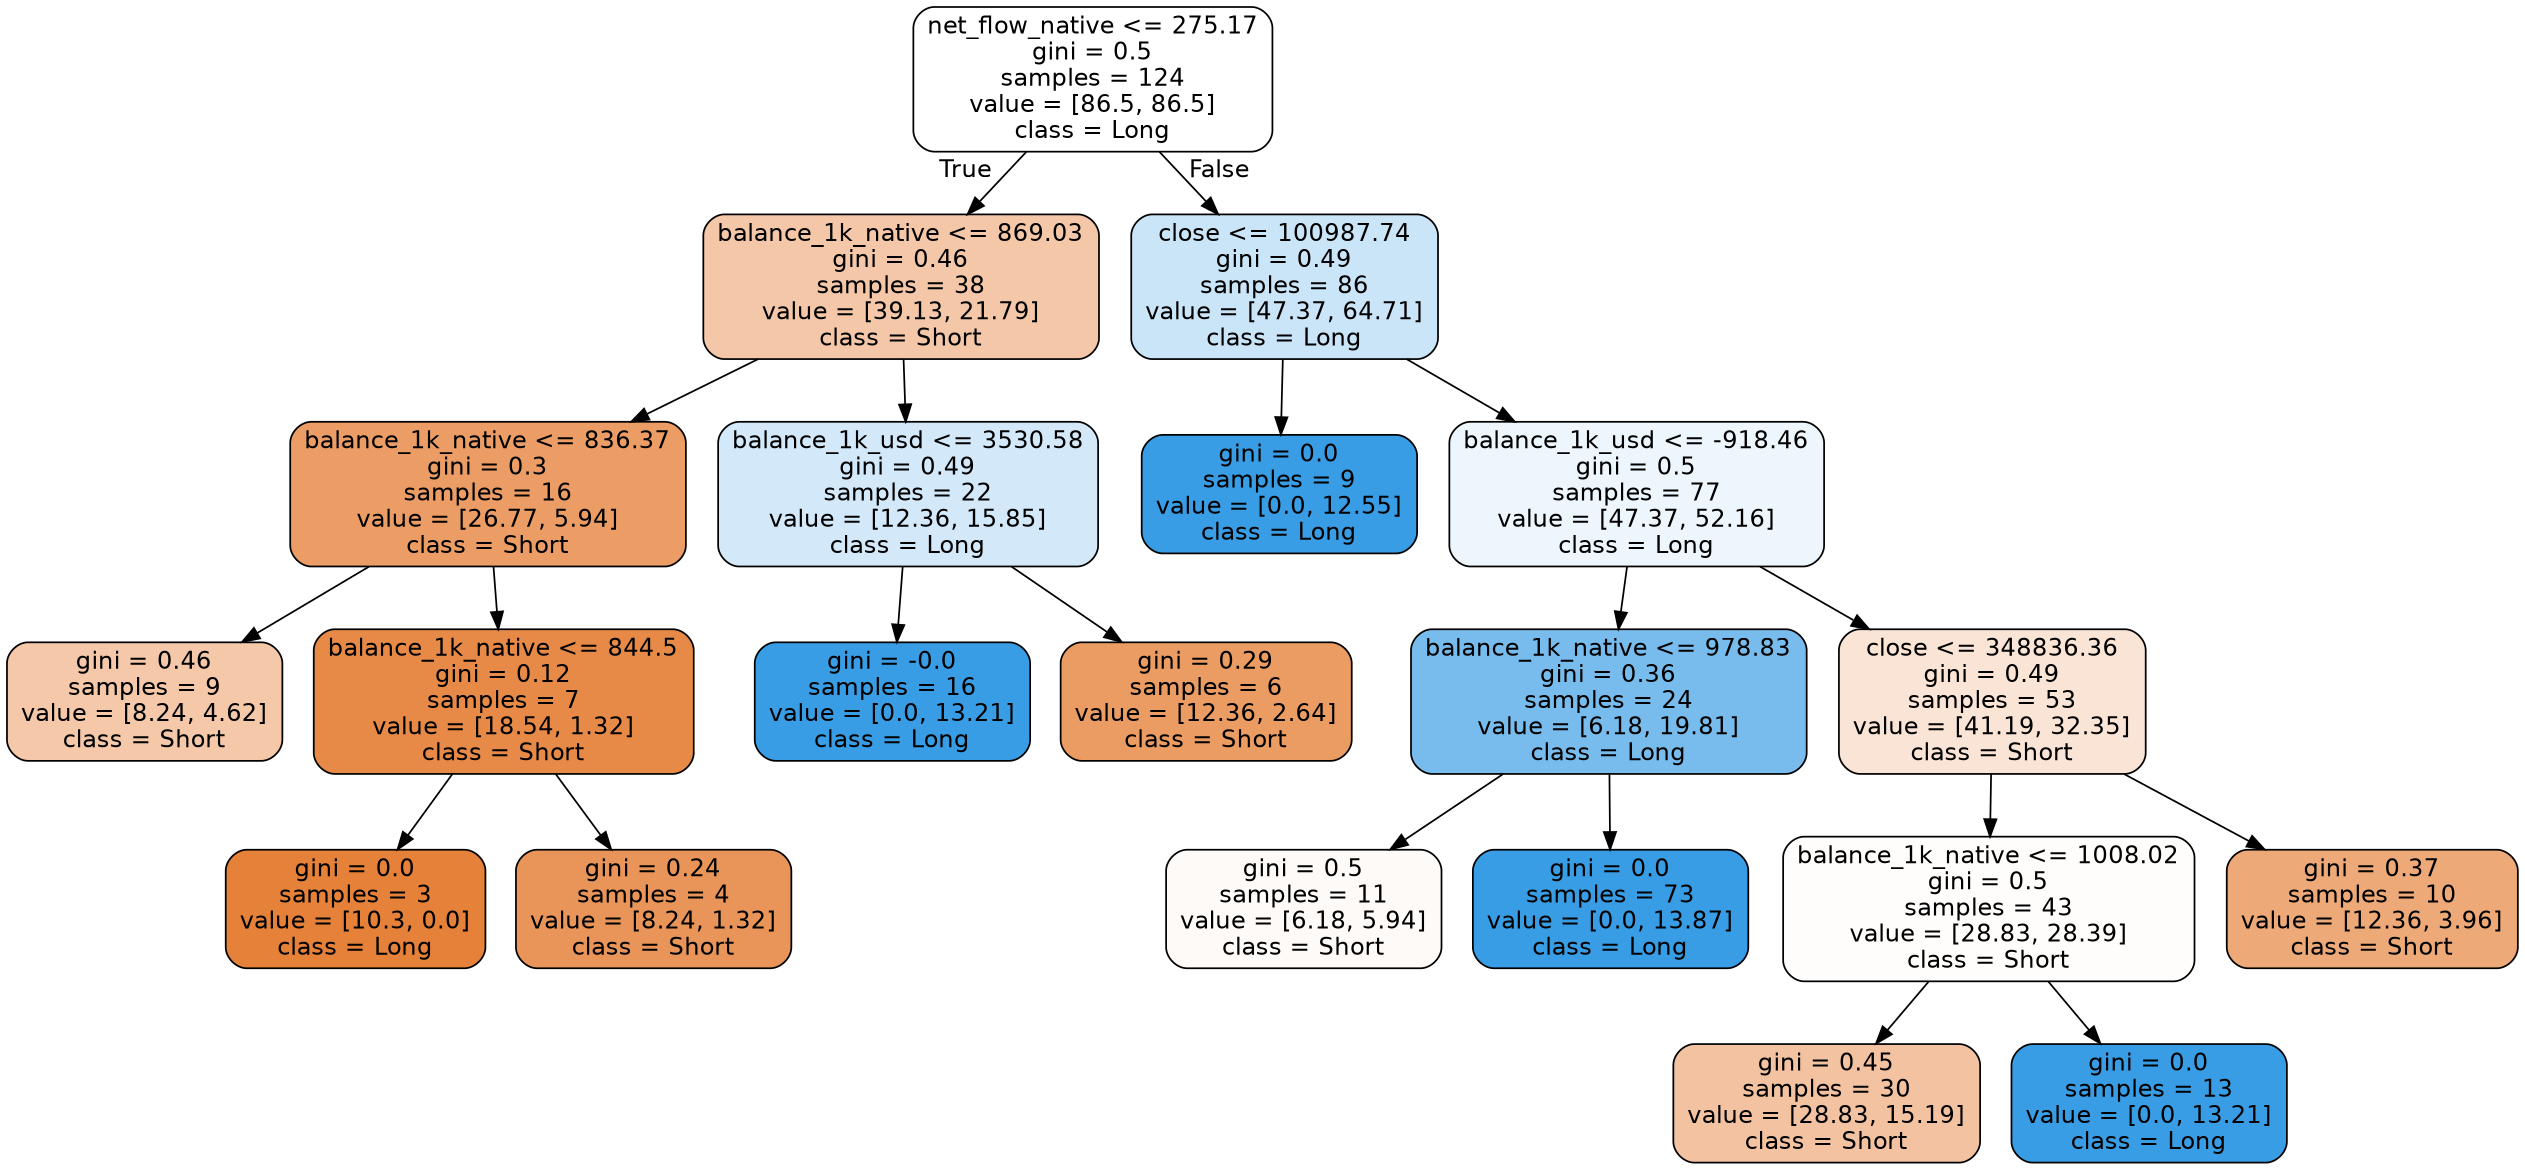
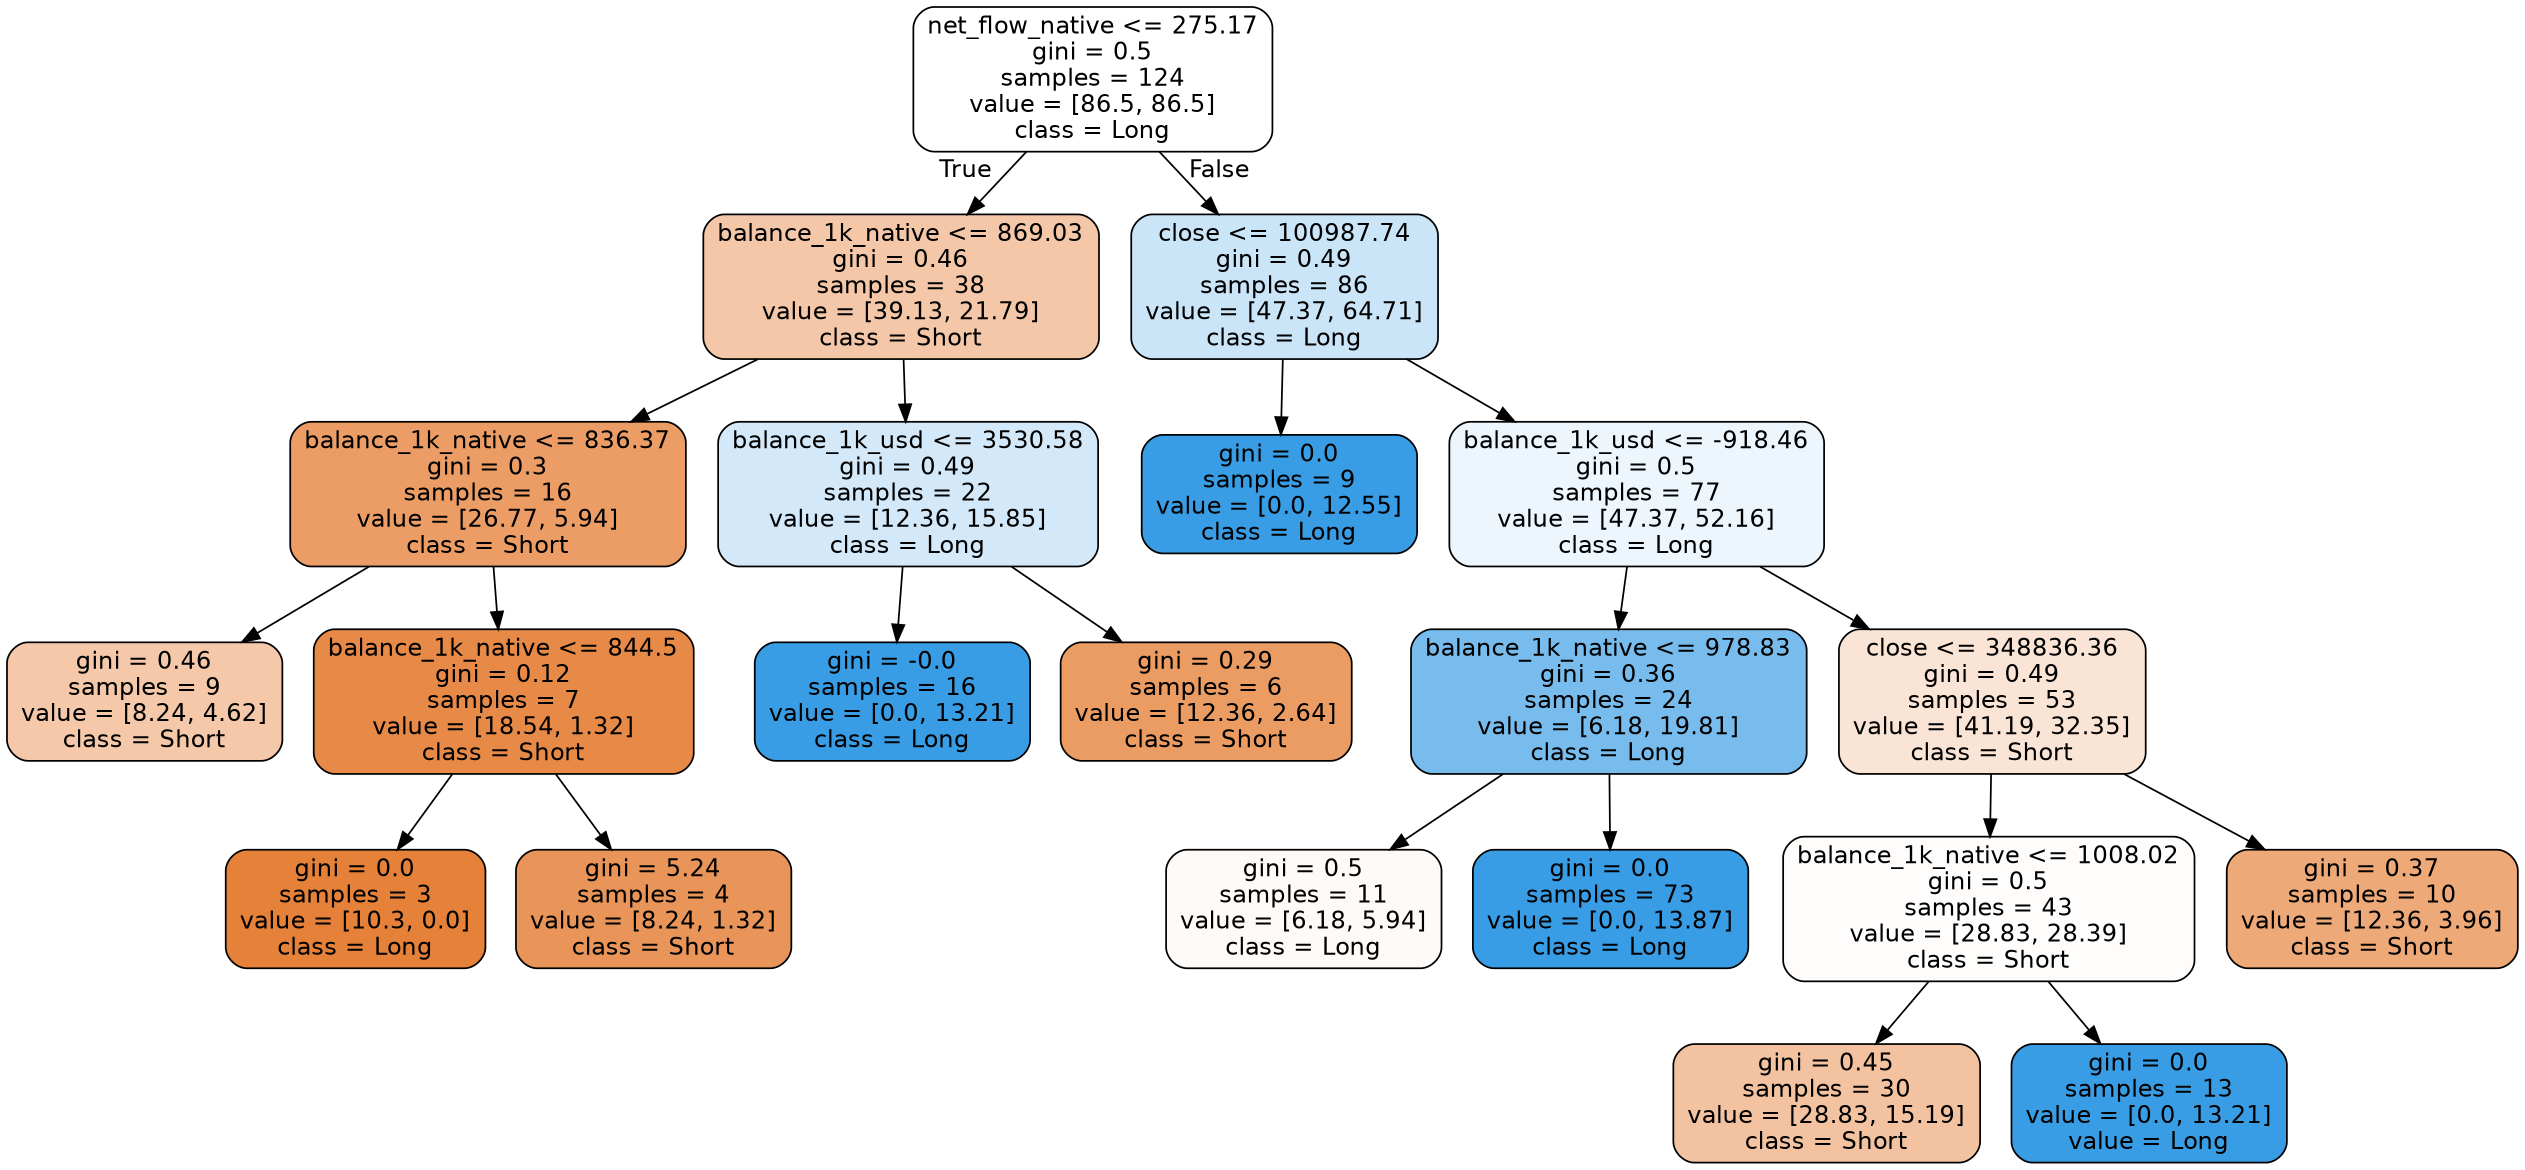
node "gini = 0.24 samples = 4 value = [8.24, 1.32] class = Short": label "gini = 0.24 samples = 4 value = [8.24, 1.32] class = Short" -> "gini = 5.24 samples = 4 value = [8.24, 1.32] class = Short"
node "gini = 0.5 samples = 11 value = [6.18, 5.94] class = Short": label "gini = 0.5 samples = 11 value = [6.18, 5.94] class = Short" -> "gini = 0.5 samples = 11 value = [6.18, 5.94] class = Long"
node "gini = 0.0 samples = 13 value = [0.0, 13.21] class = Long": label "gini = 0.0 samples = 13 value = [0.0, 13.21] class = Long" -> "gini = 0.0 samples = 13 value = [0.0, 13.21] value = Long"
